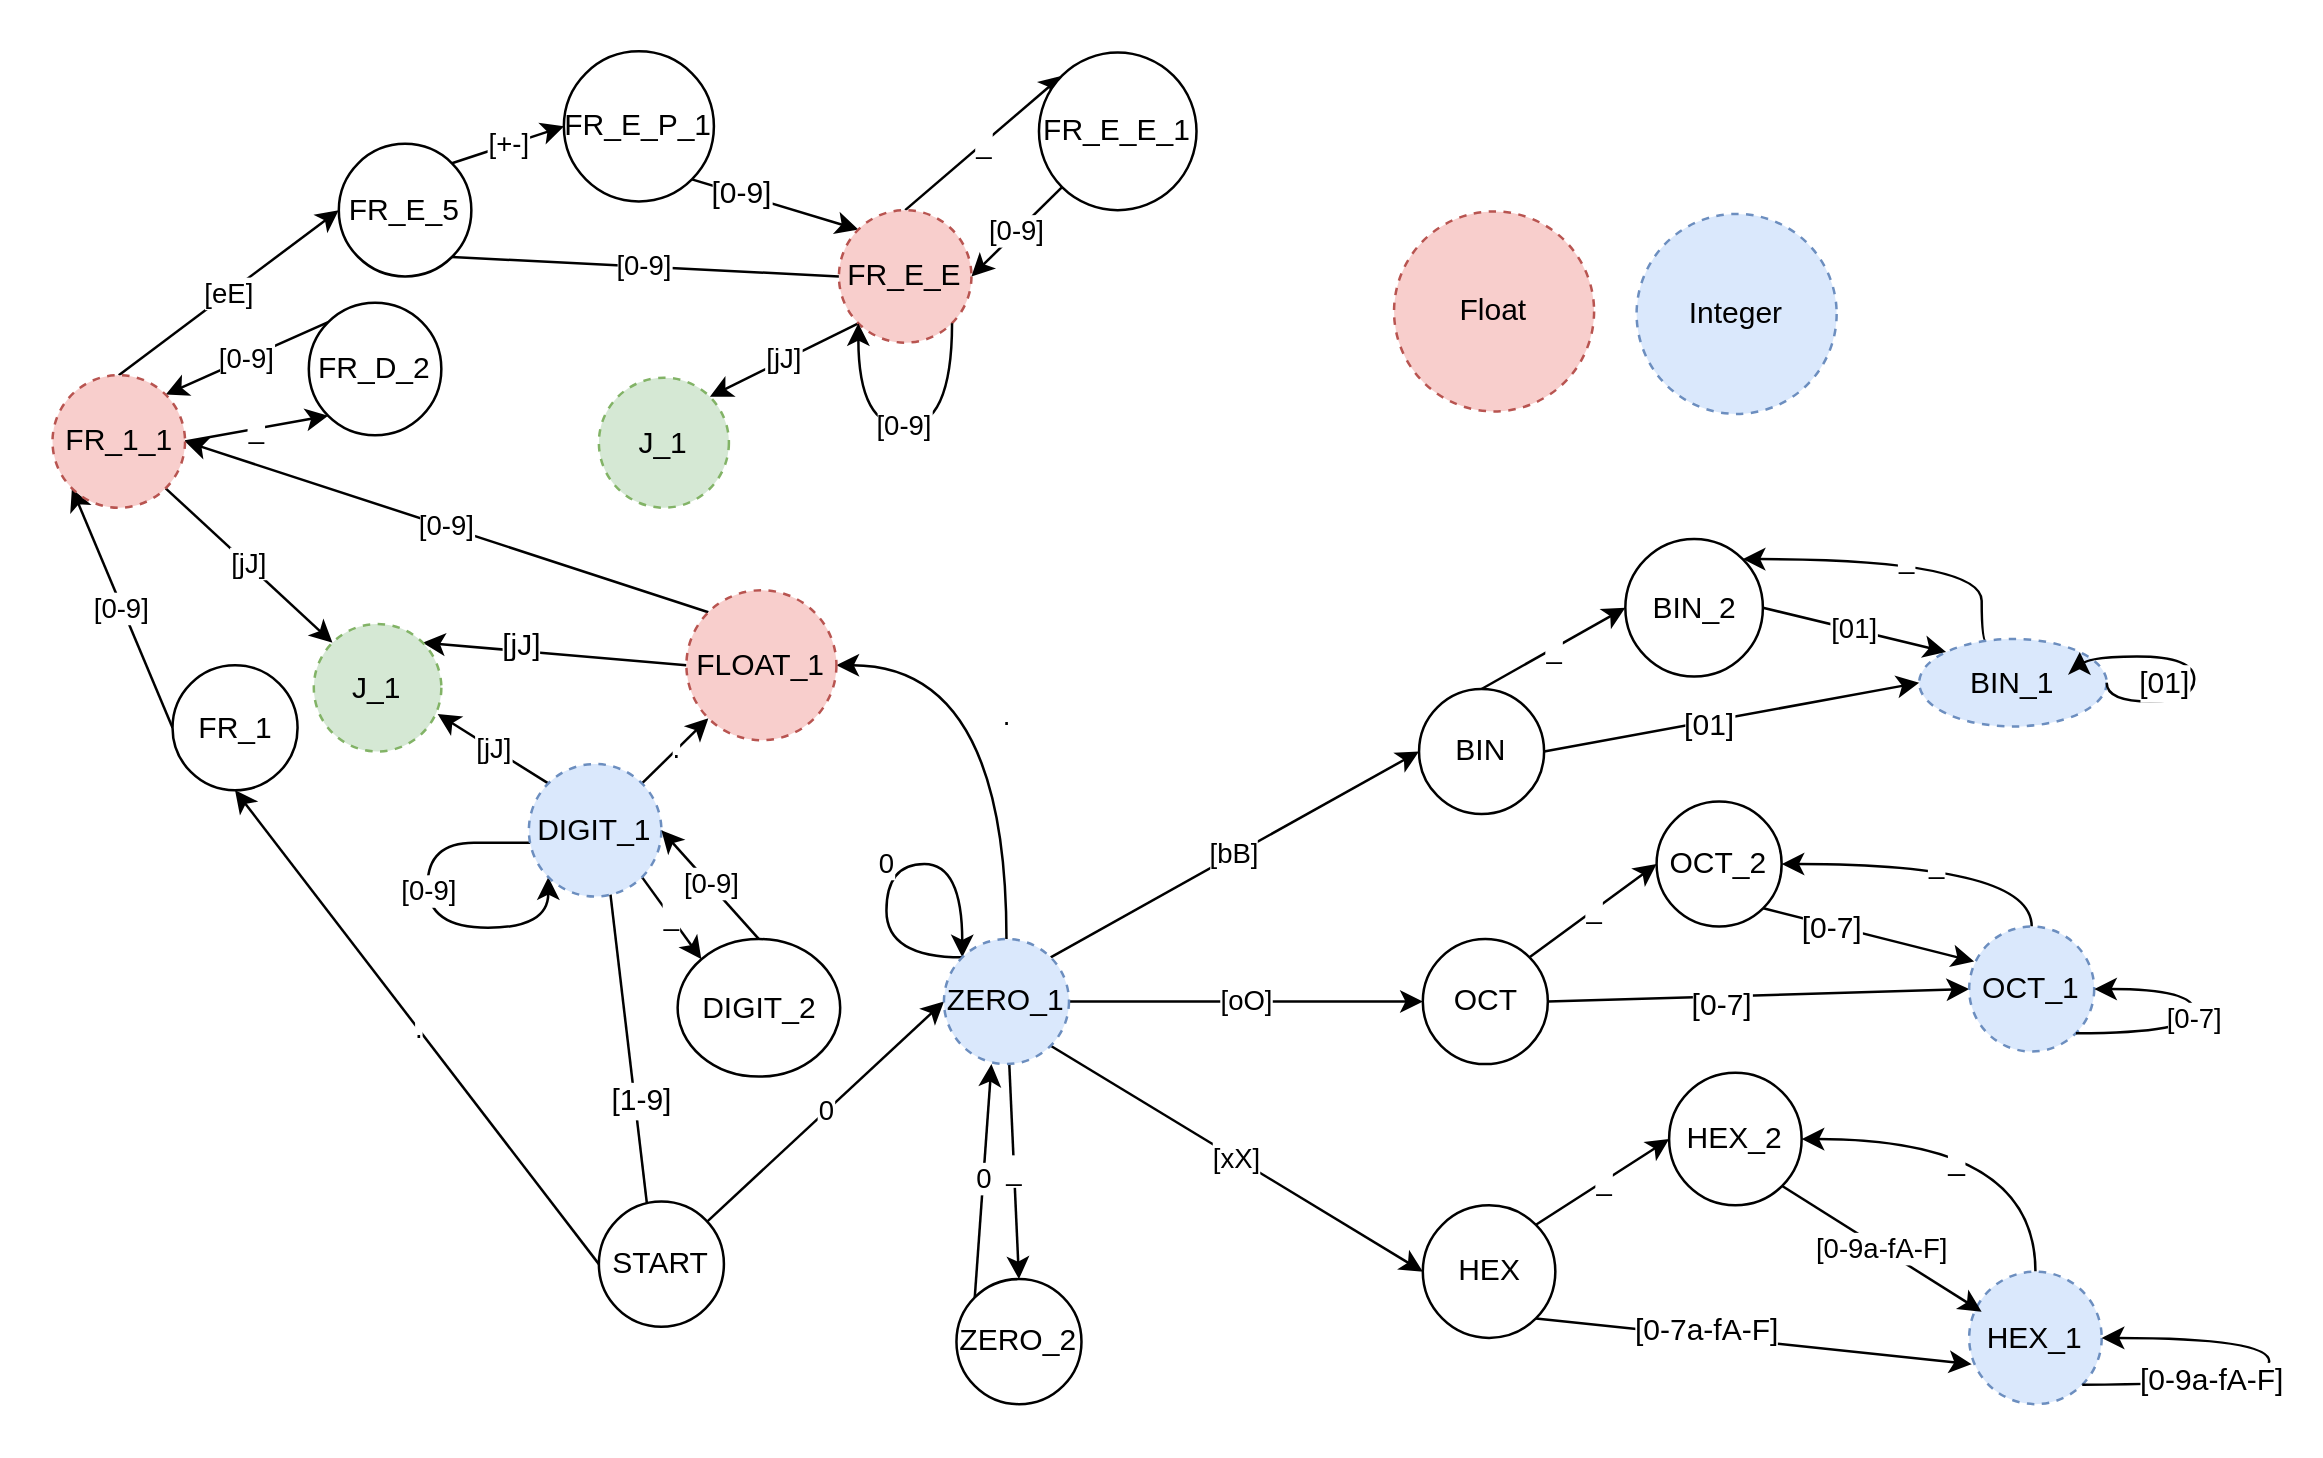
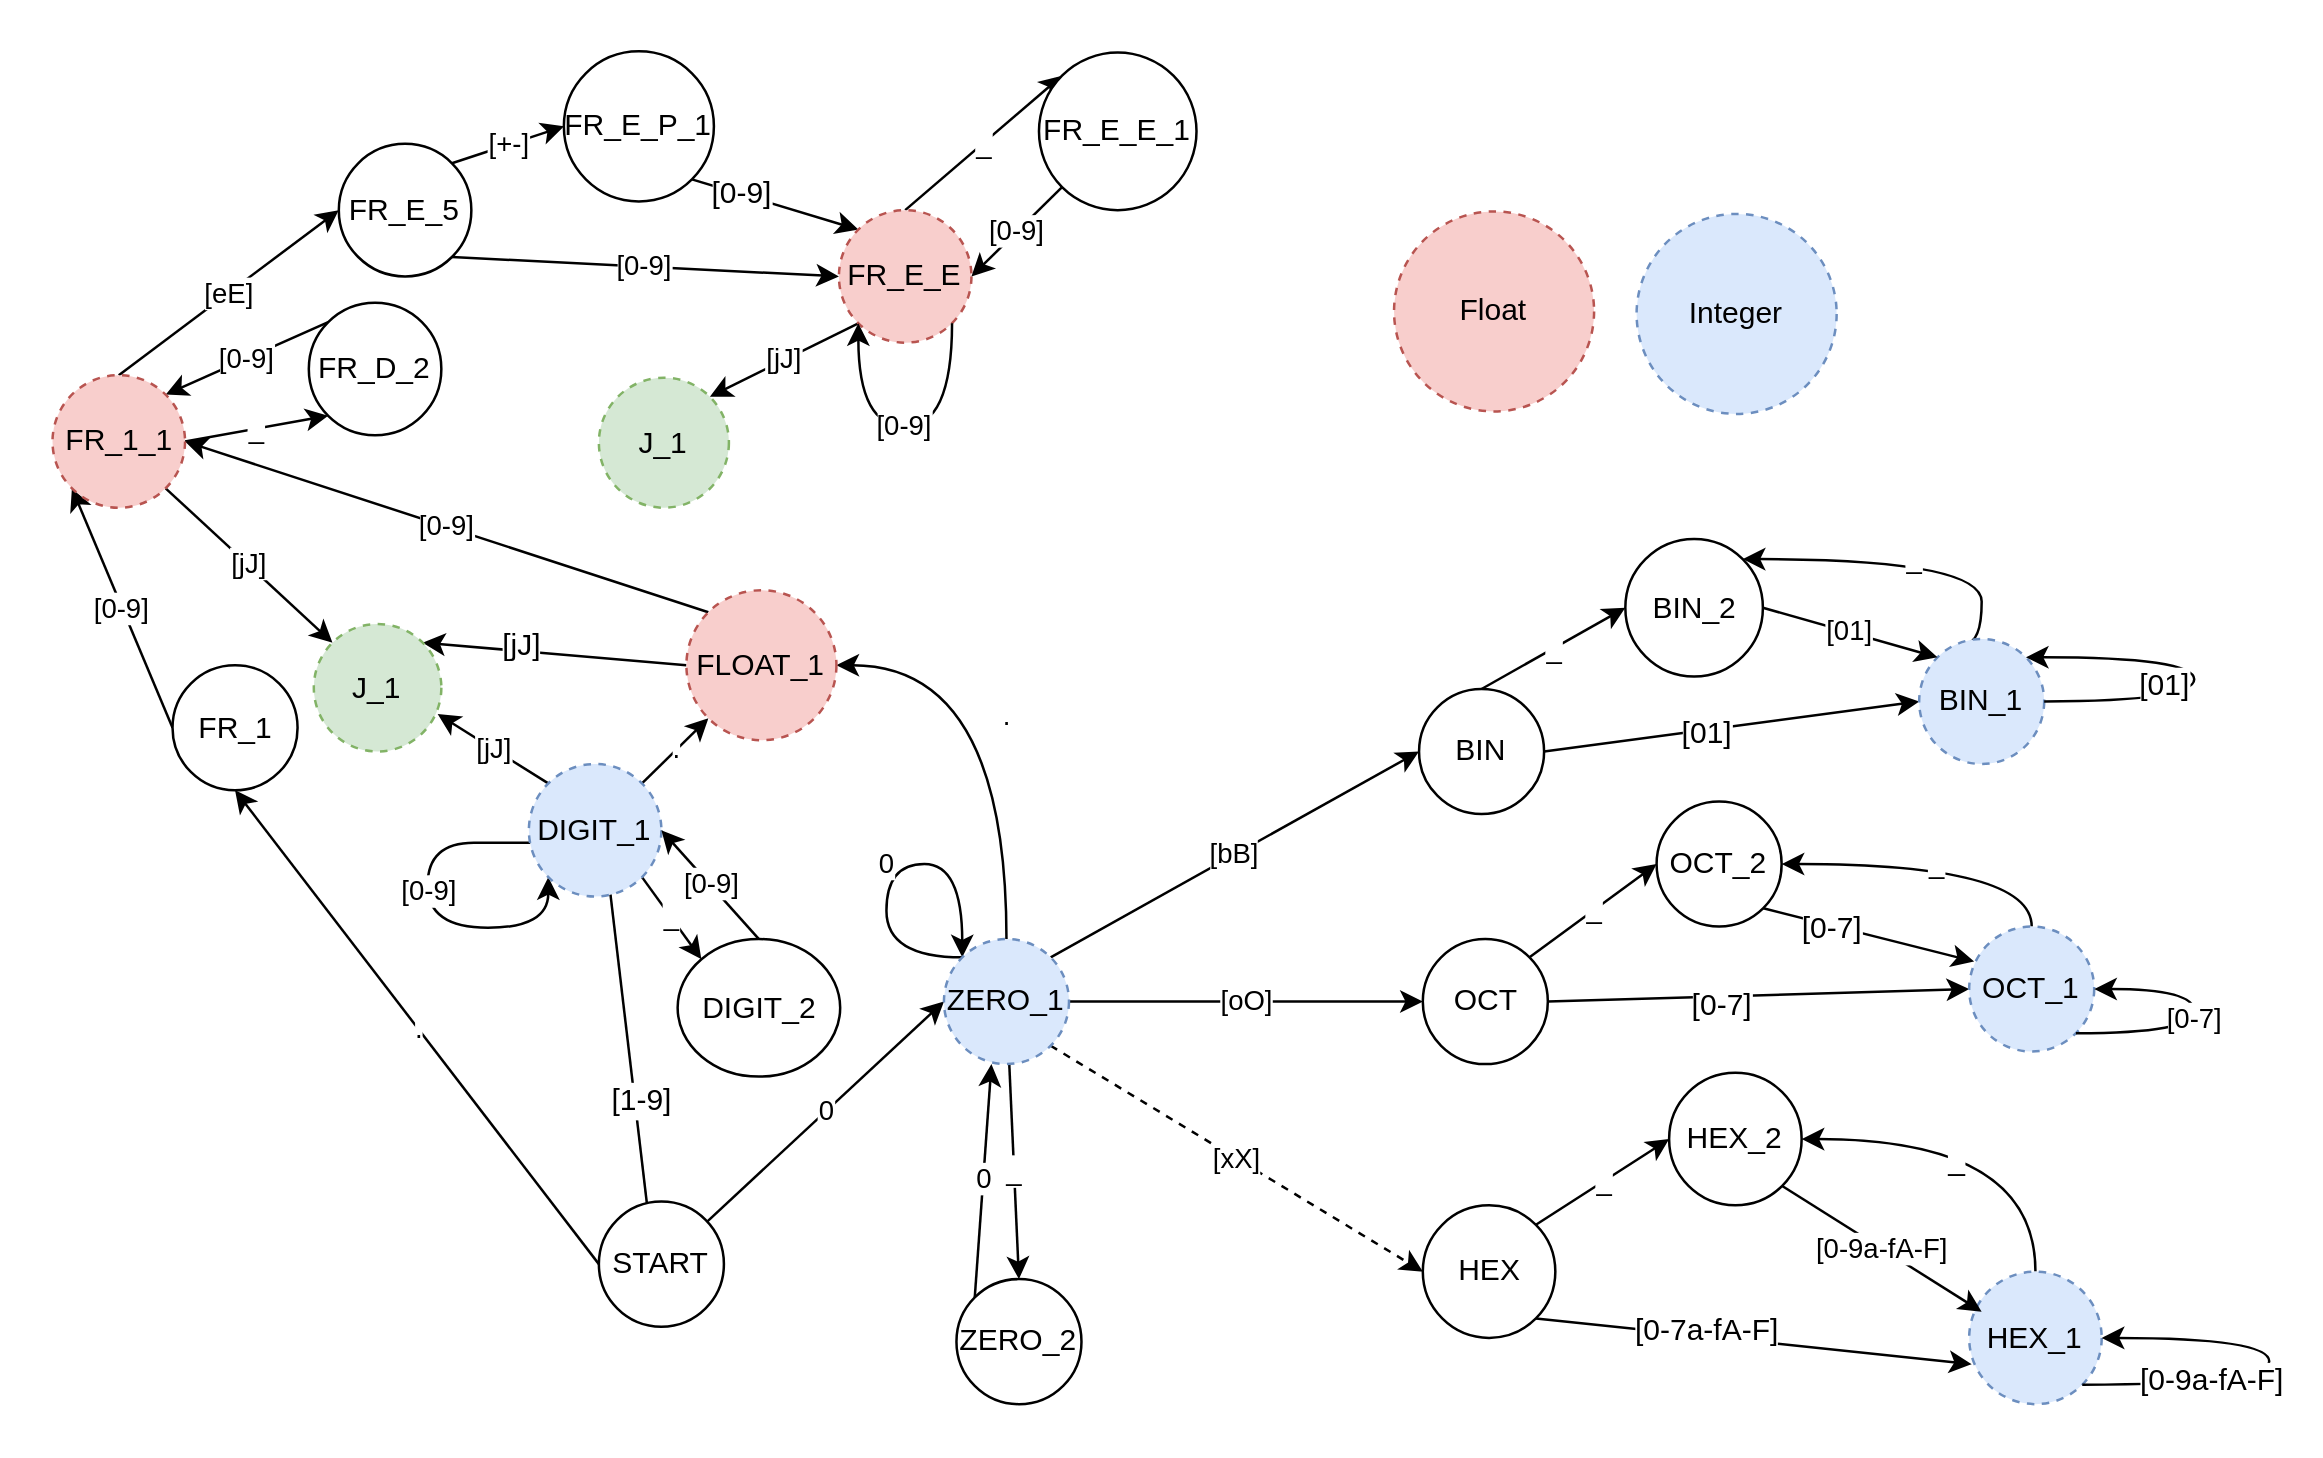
edge "FR_E_5" -- "FR_E_E": arrowhead none -> classic
node "BIN_1": size 188x88 -> 125x125
edge "ZERO_1" -> "HEX": style solid -> dashed
